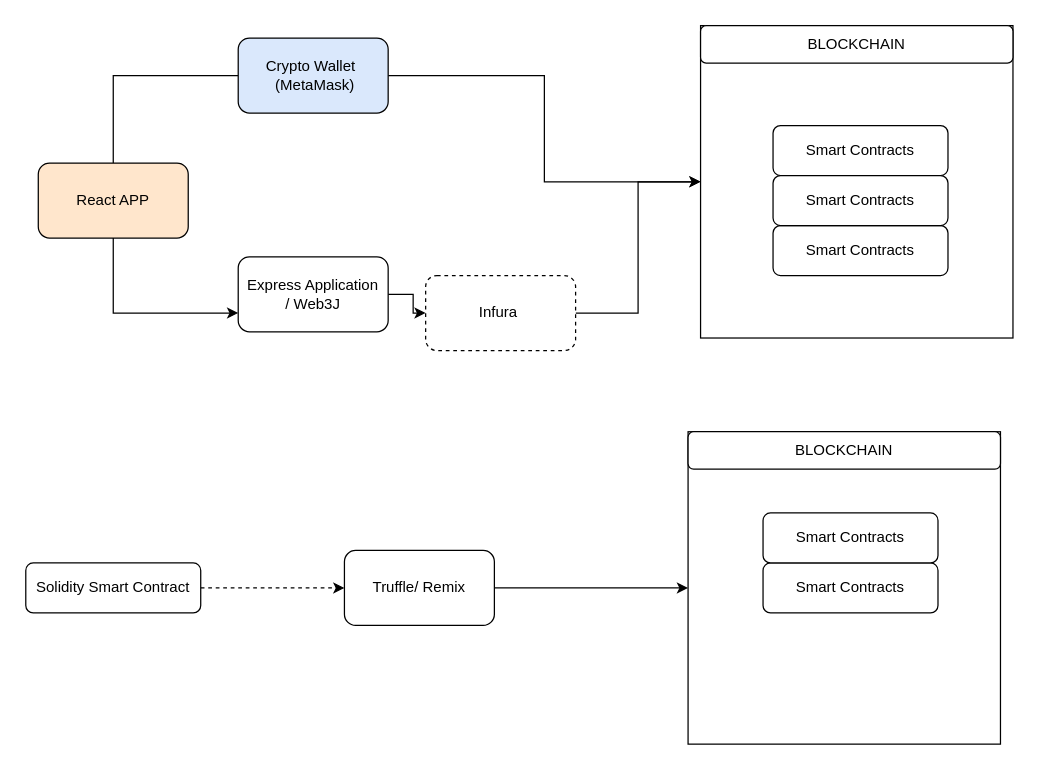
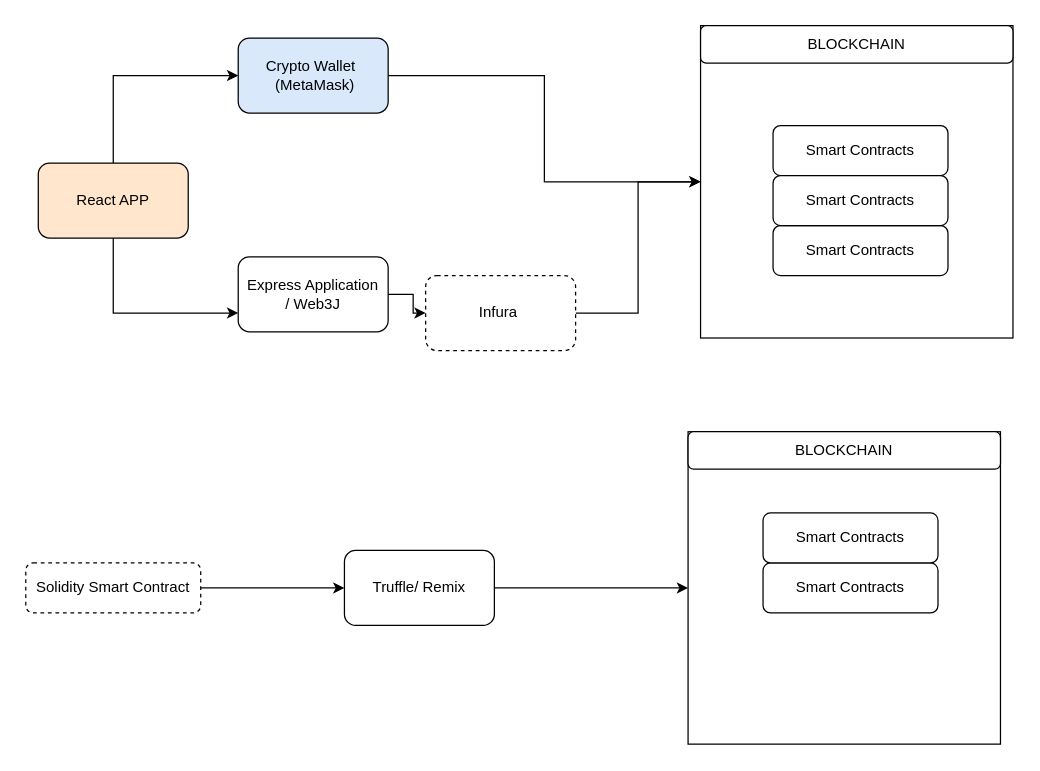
edge "Crypto Wallet (MetaMask)" -- "React APP": arrowhead none -> classic
node "Solidity Smart Contract": style solid -> dashed
edge "Solidity Smart Contract" -> "Truffle/ Remix": style dashed -> solid
